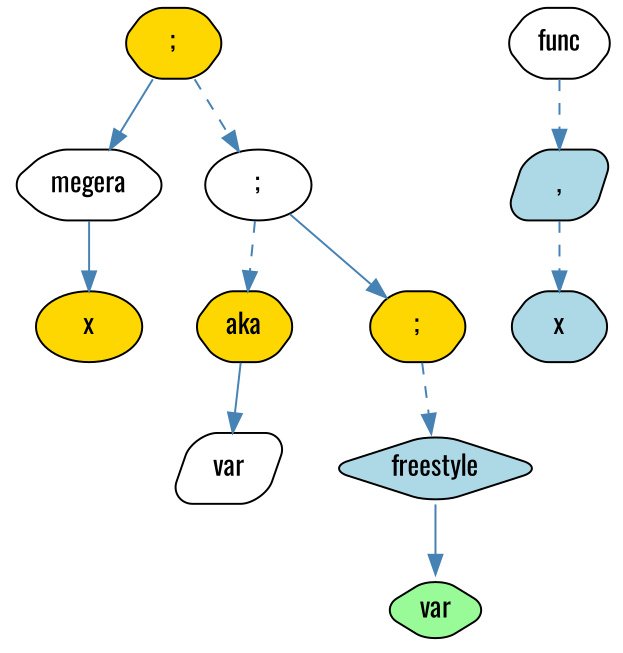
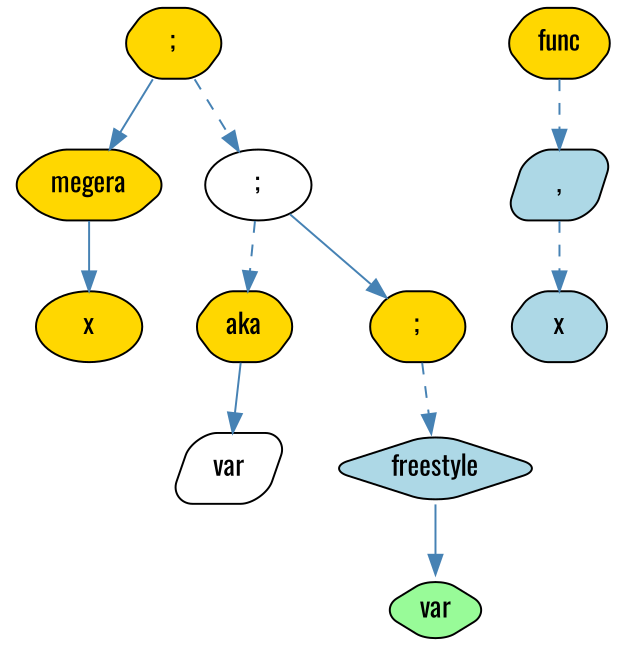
node "func": fillcolor white -> gold
node "megera": fillcolor white -> gold
